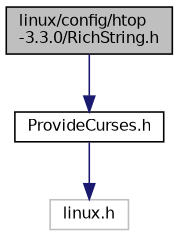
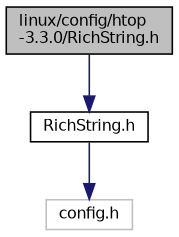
node "ProvideCurses.h": label "ProvideCurses.h" -> "RichString.h"
node "linux.h": label "linux.h" -> "config.h"
